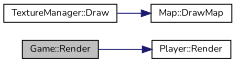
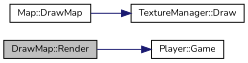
edge "TextureManager::Draw" -> "Map::DrawMap": reversed
node "Game::Render": label "Game::Render" -> "DrawMap::Render"
node "Player::Render": label "Player::Render" -> "Player::Game"
